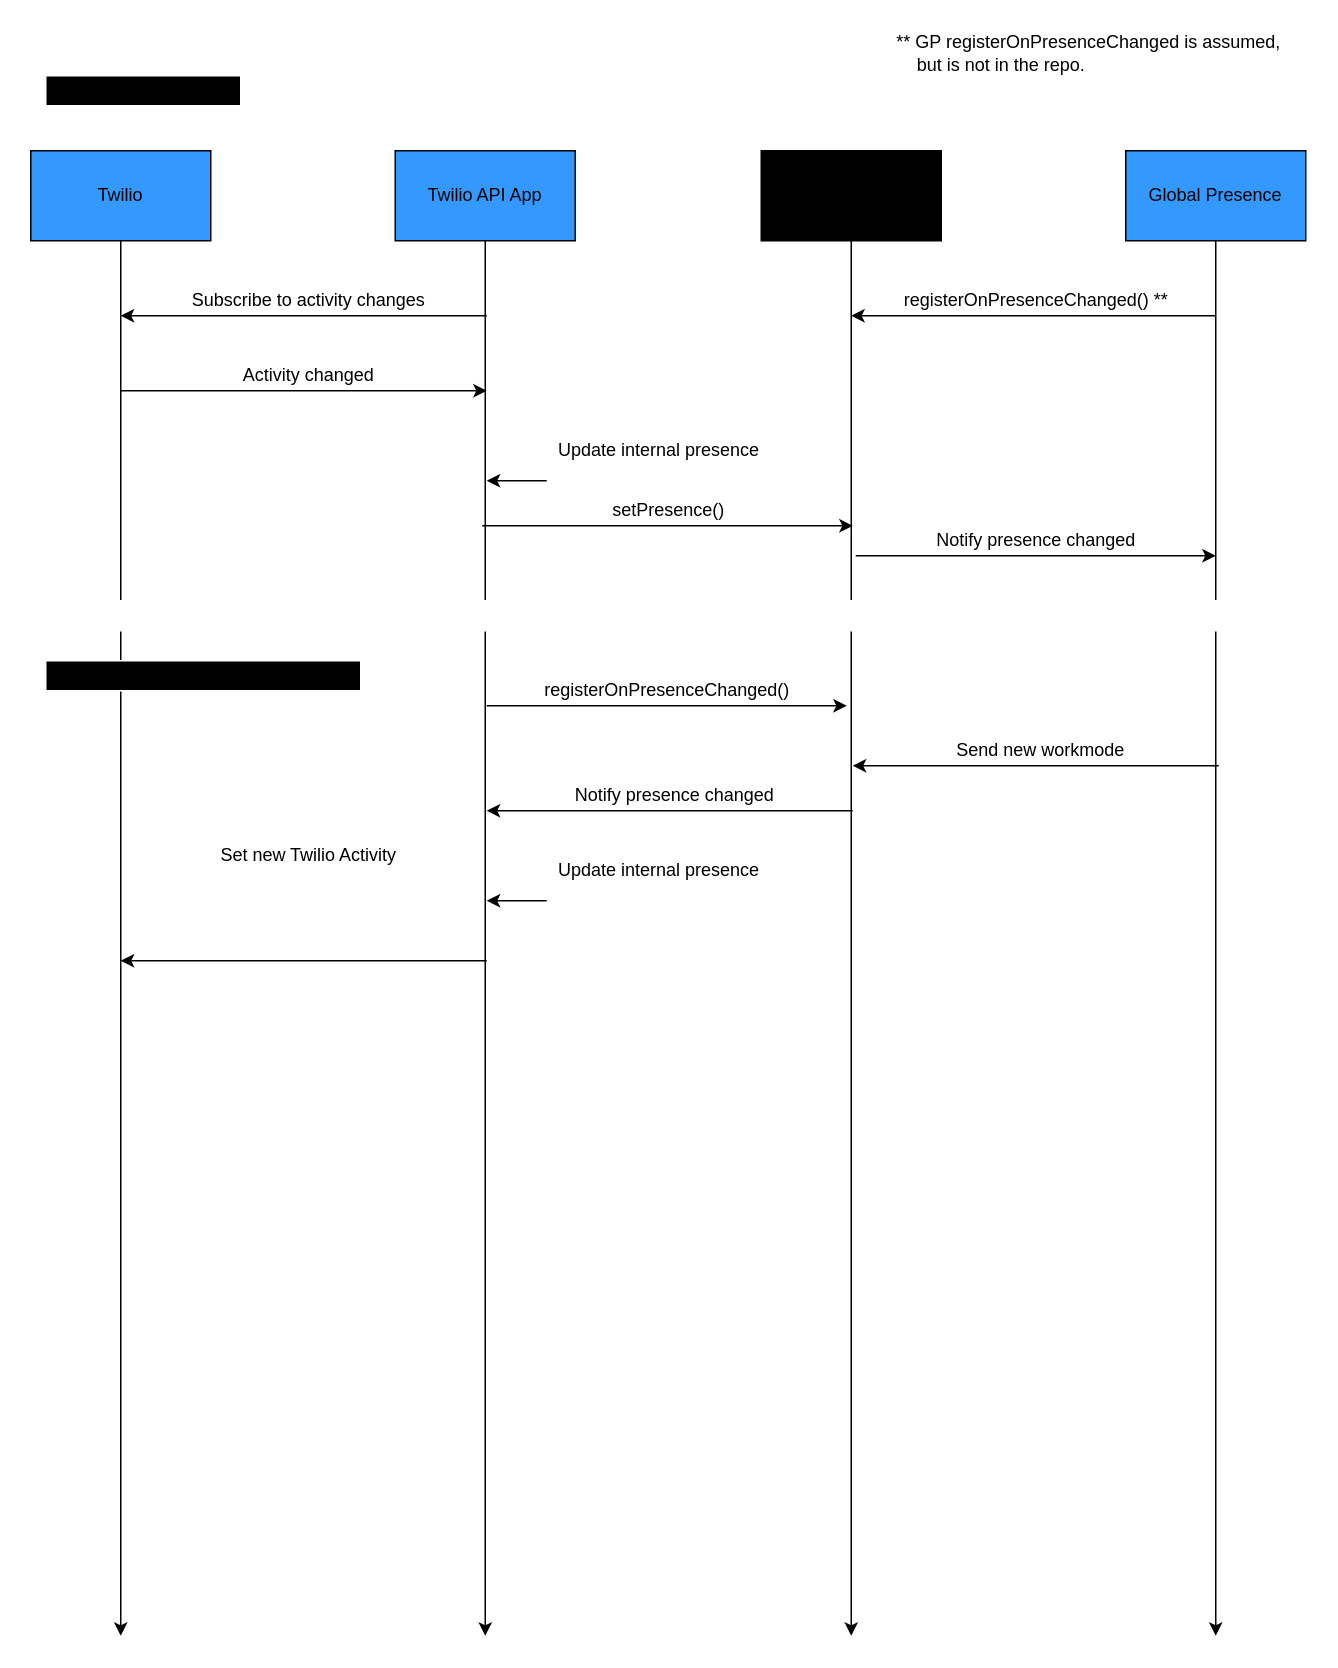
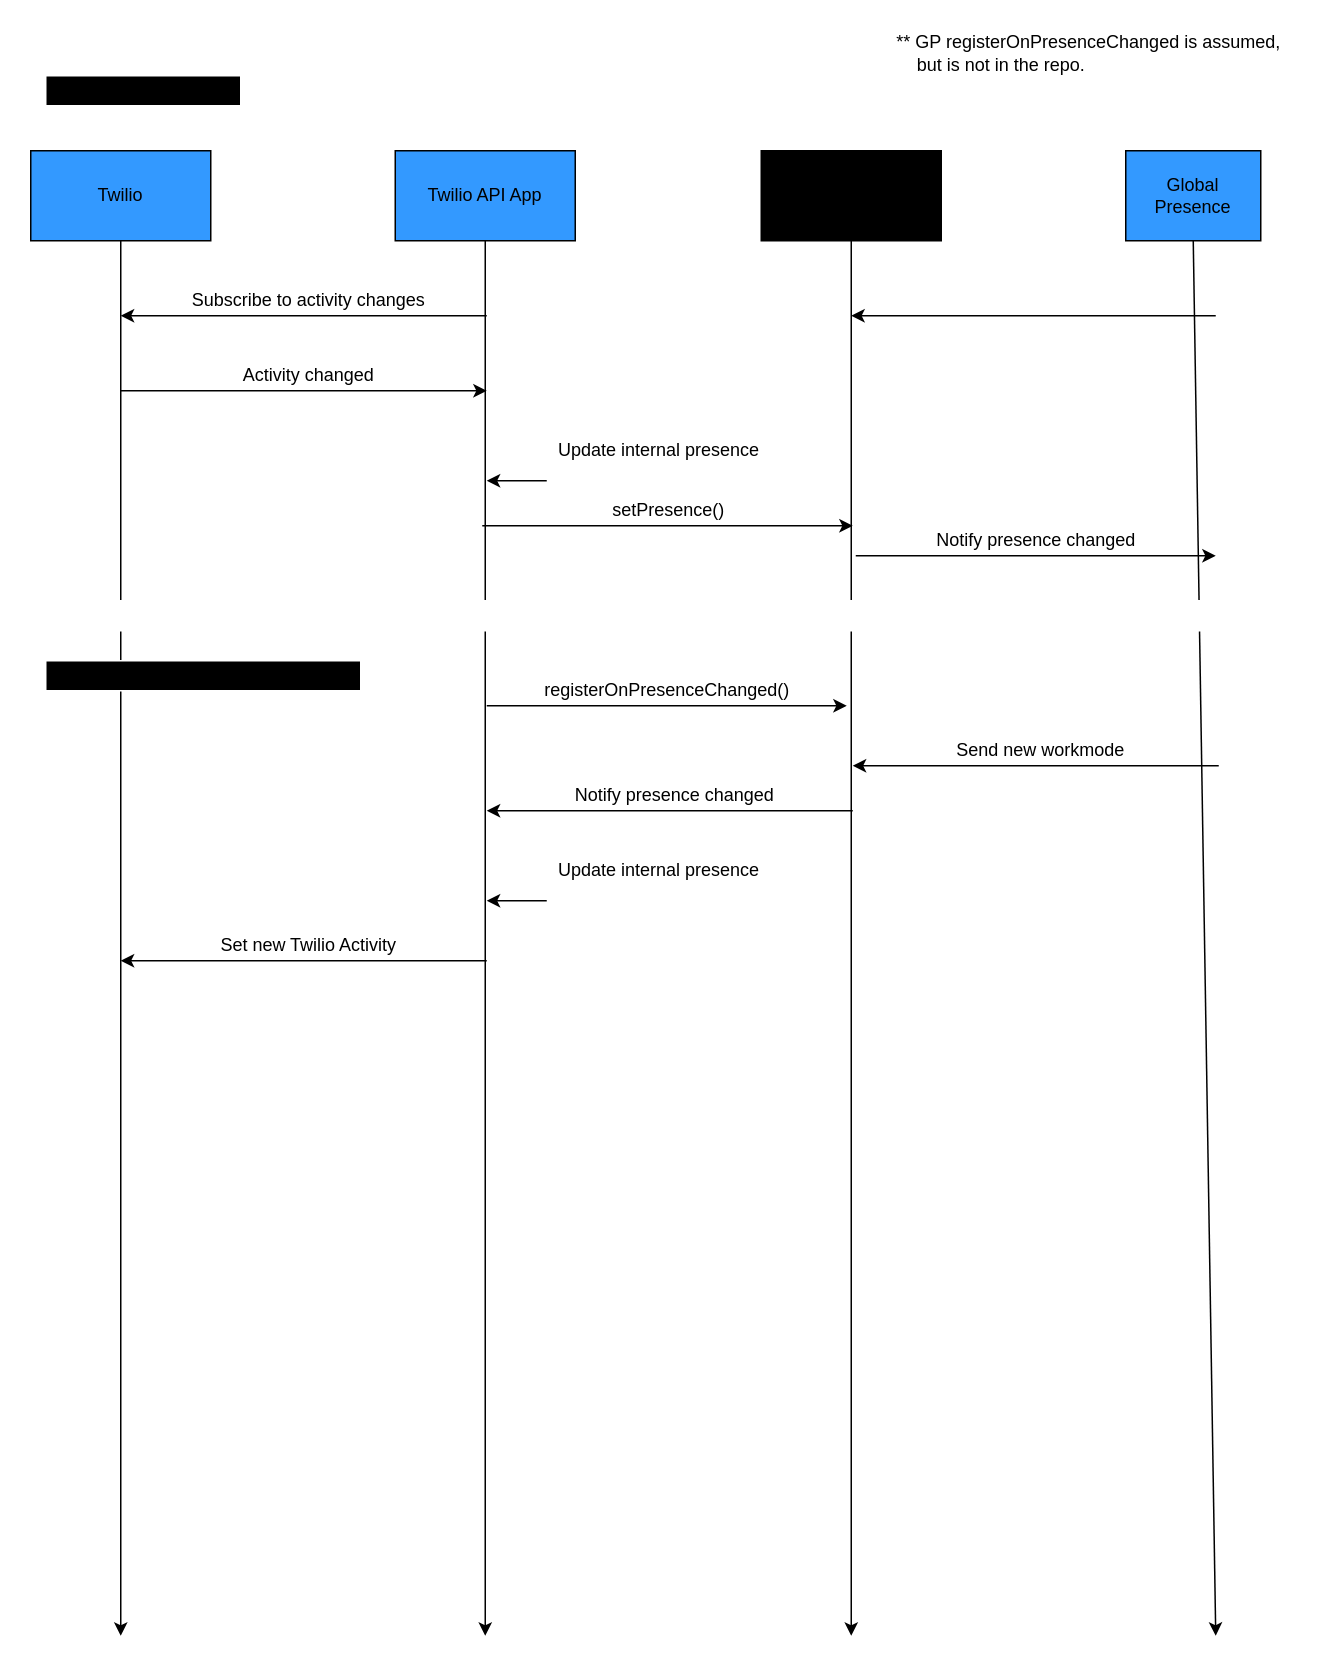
node "Global Presence": size 180x90 -> 135x90
node "registerOnPresenceChanged() **": removed
node "Set new Twilio Activity": moved (308, 856) -> (308, 946)
